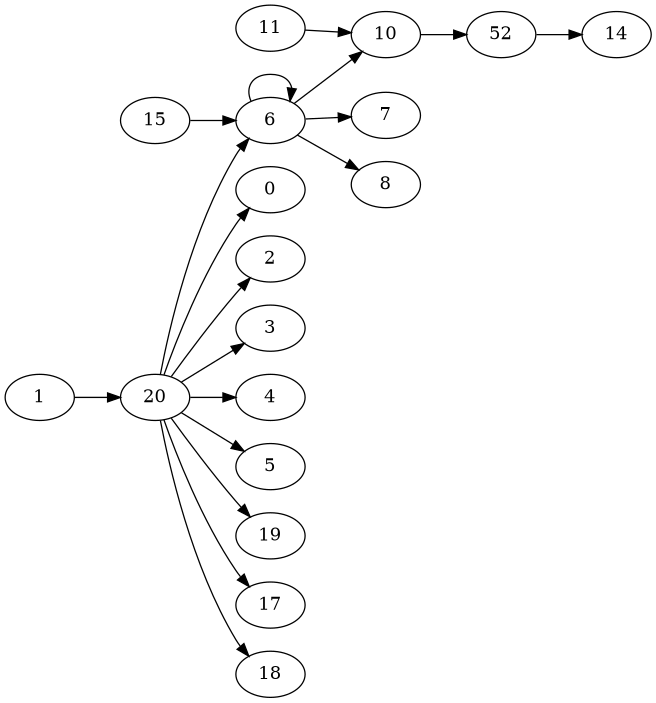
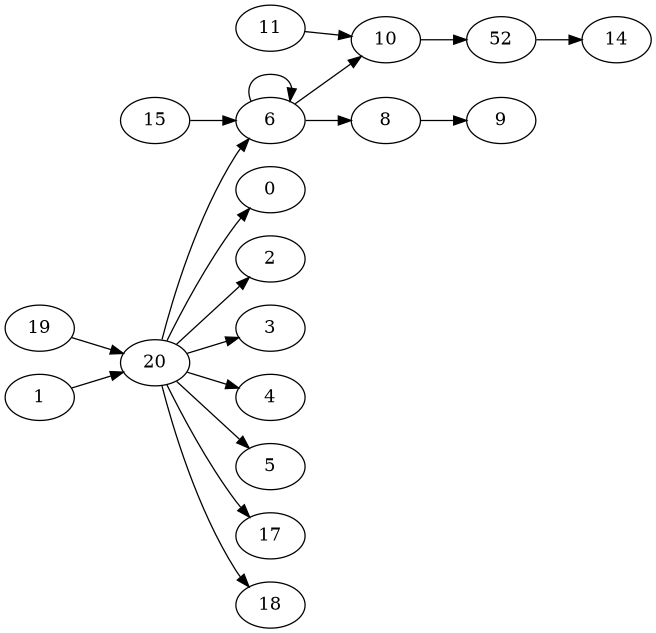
node "7": removed
node "9": added
edge "20" -> "19": reversed
